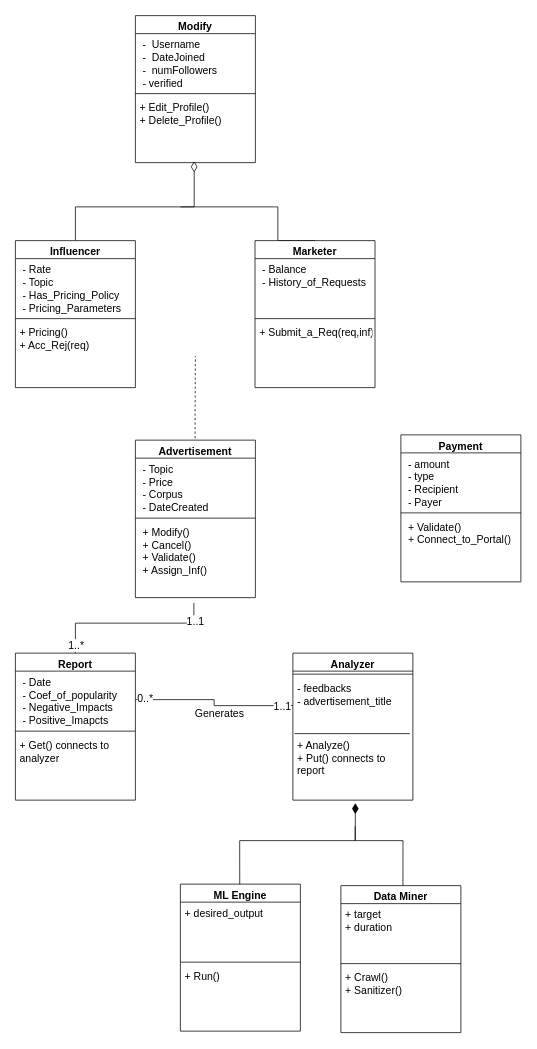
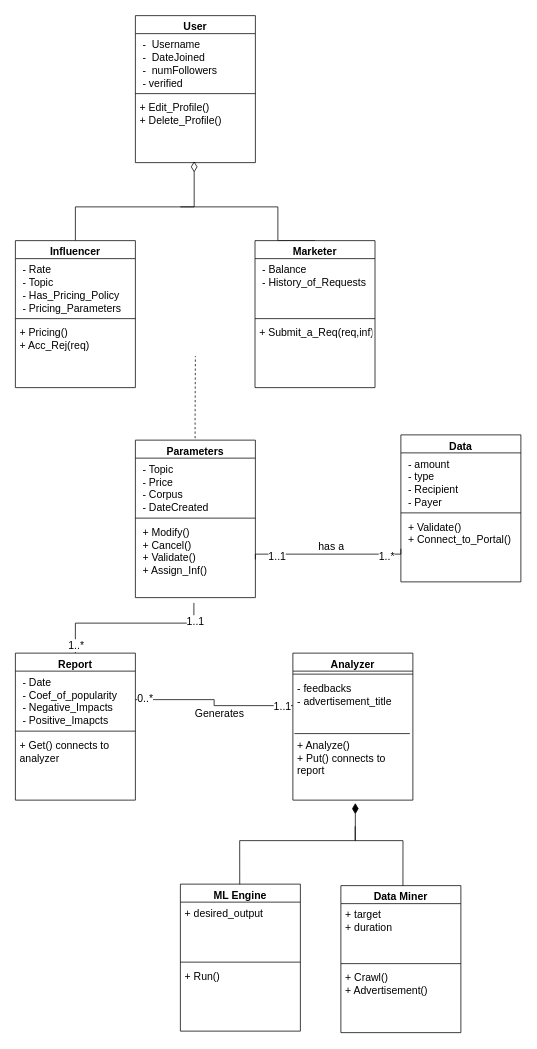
node "Modify": label "Modify" -> "User"
node "Payment": label "Payment" -> "Data"
node "Advertisement": label "Advertisement" -> "Parameters"
edge "+ Validate() + Connect_to_Portal()" -- "+ Modify() + Cancel() + Validate() + Assign_Inf()": added, labels "1..1", "1..*", "has a"
node "+ Crawl() + Sanitizer()": label "+ Crawl() + Sanitizer()" -> "+ Crawl() + Advertisement()"
